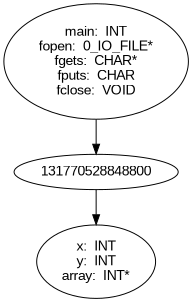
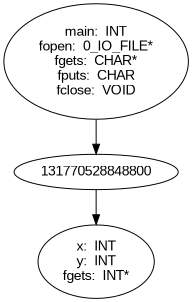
node "x:  INT y:  INT array:  INT*": label "x:  INT y:  INT array:  INT*" -> "x:  INT y:  INT fgets:  INT*"
